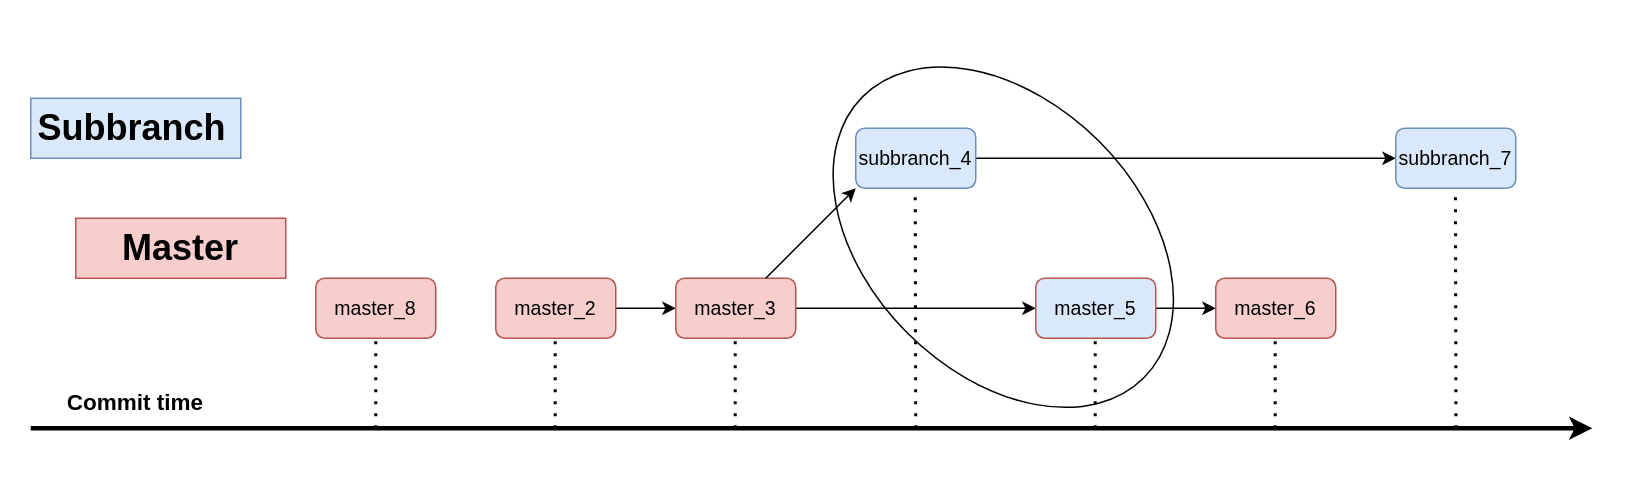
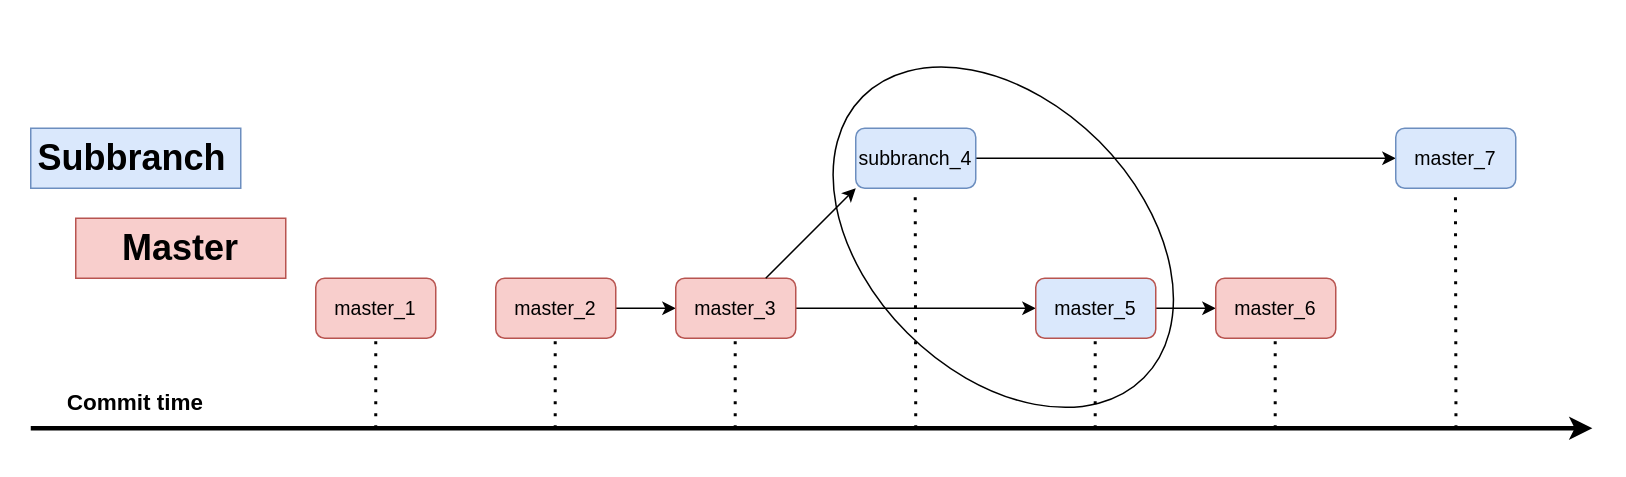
node "Subbranch": moved (136, 128) -> (136, 158)
node "subbranch_7": label "subbranch_7" -> "master_7"
node "master_8": label "master_8" -> "master_1"
